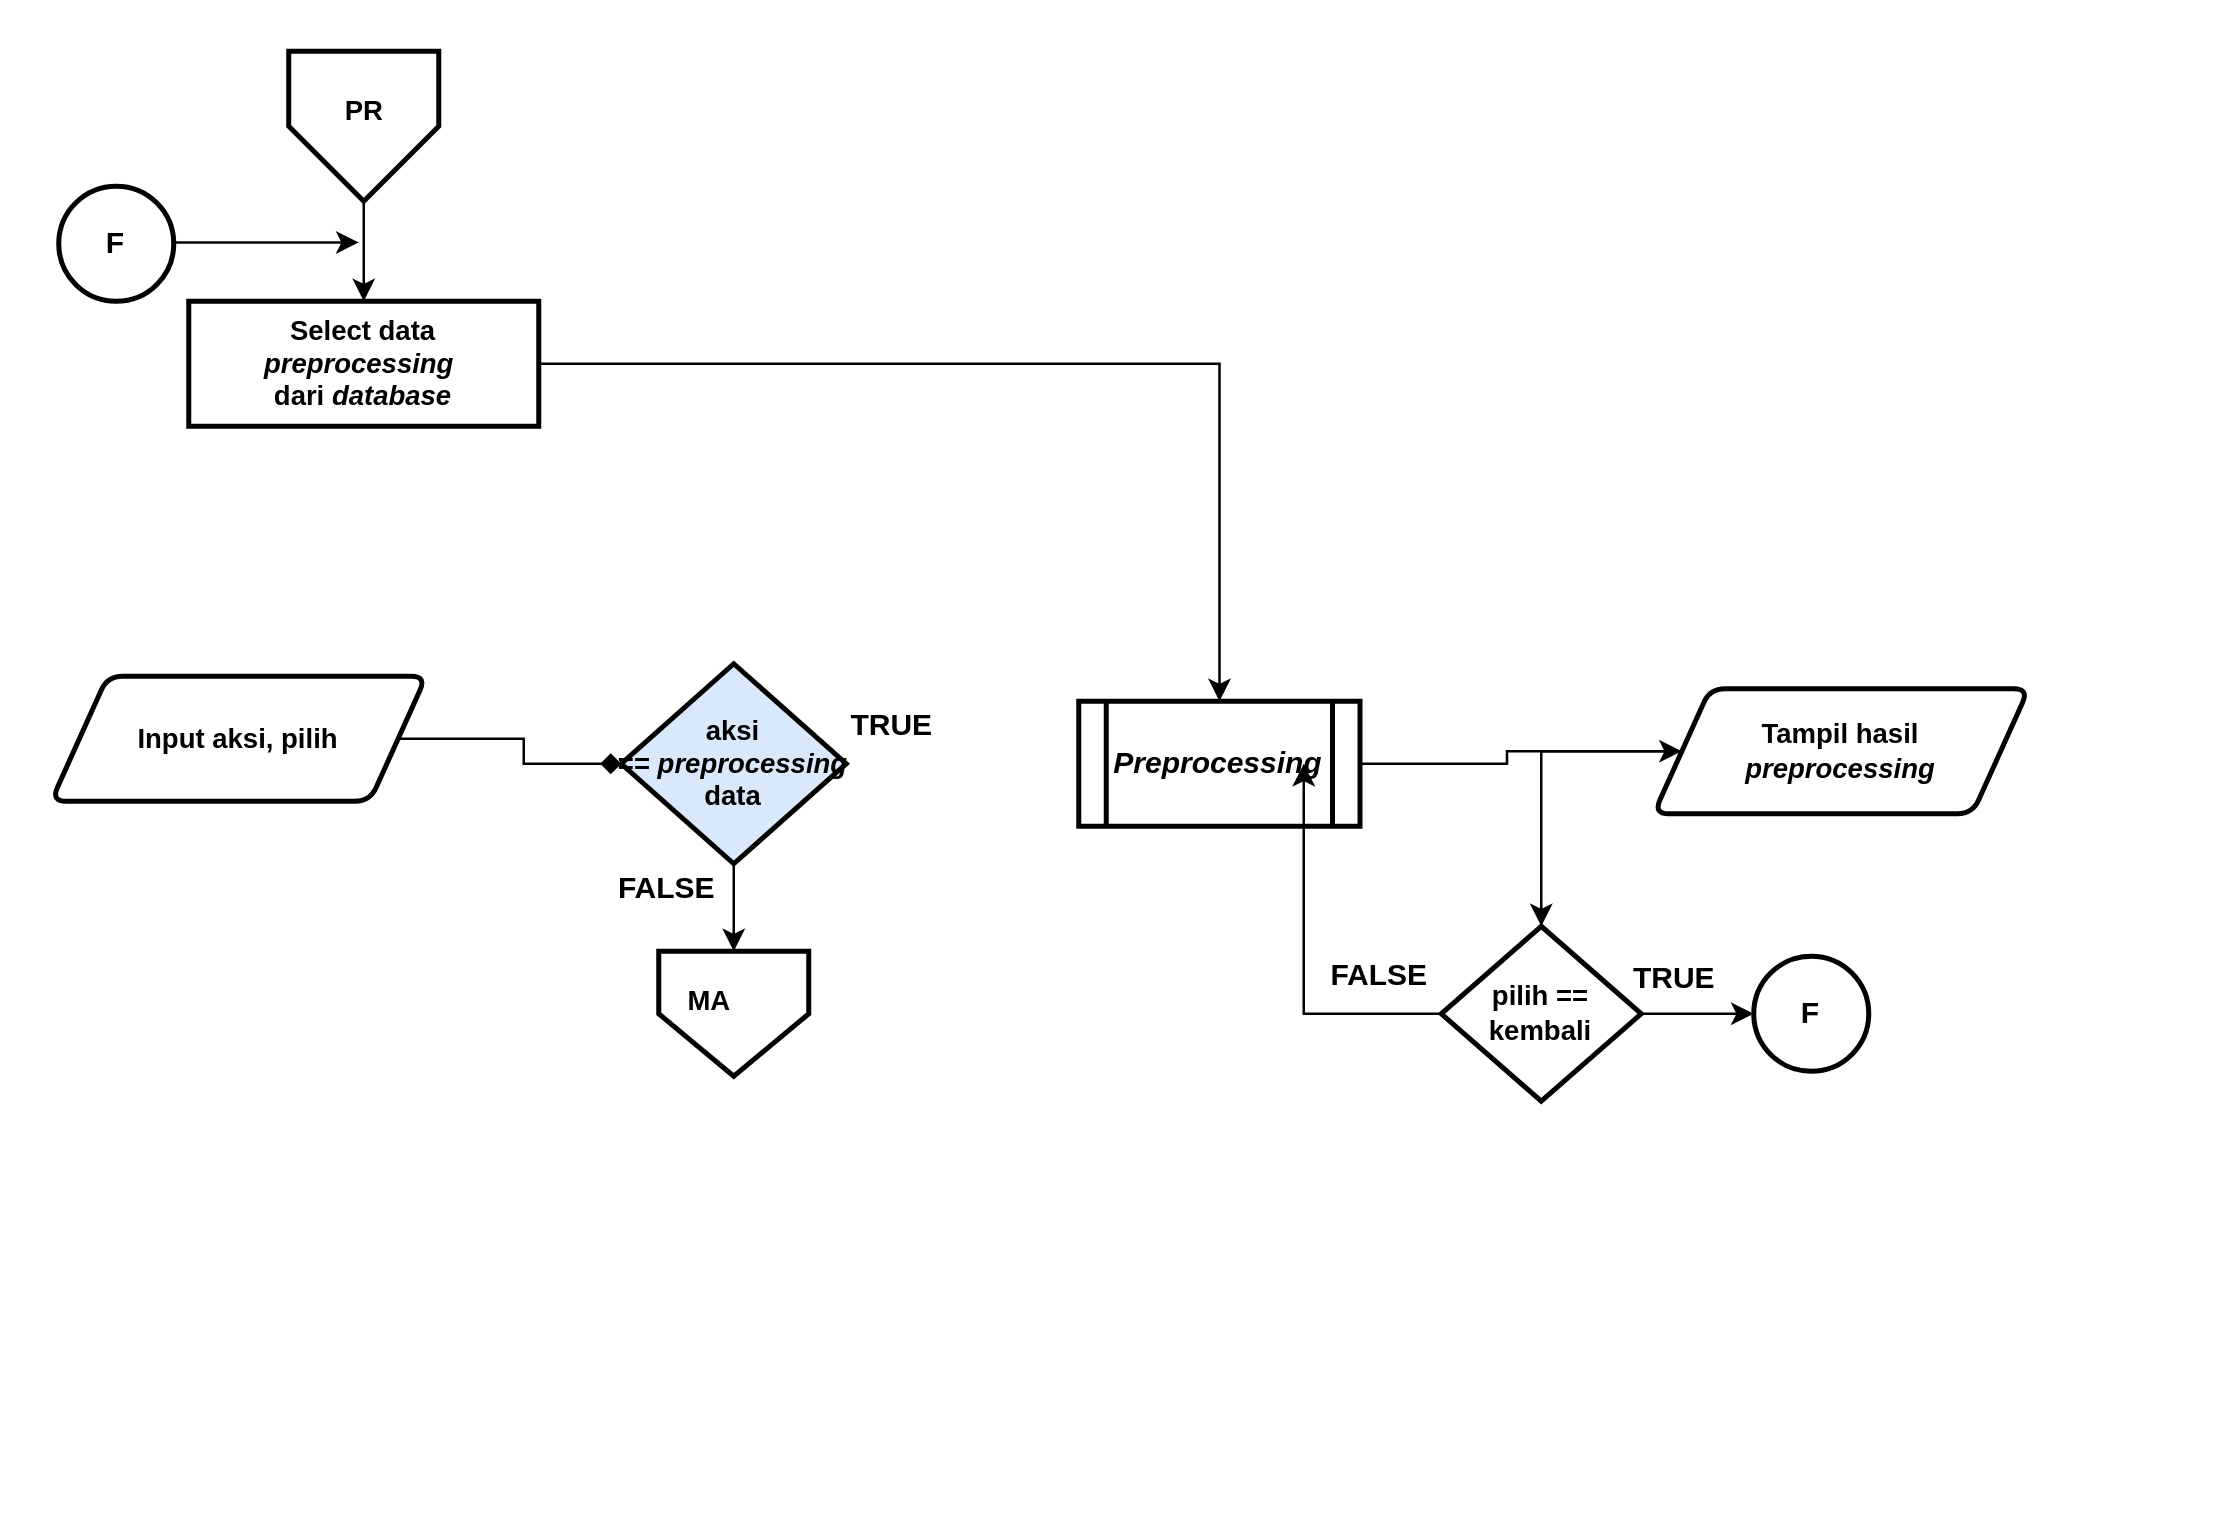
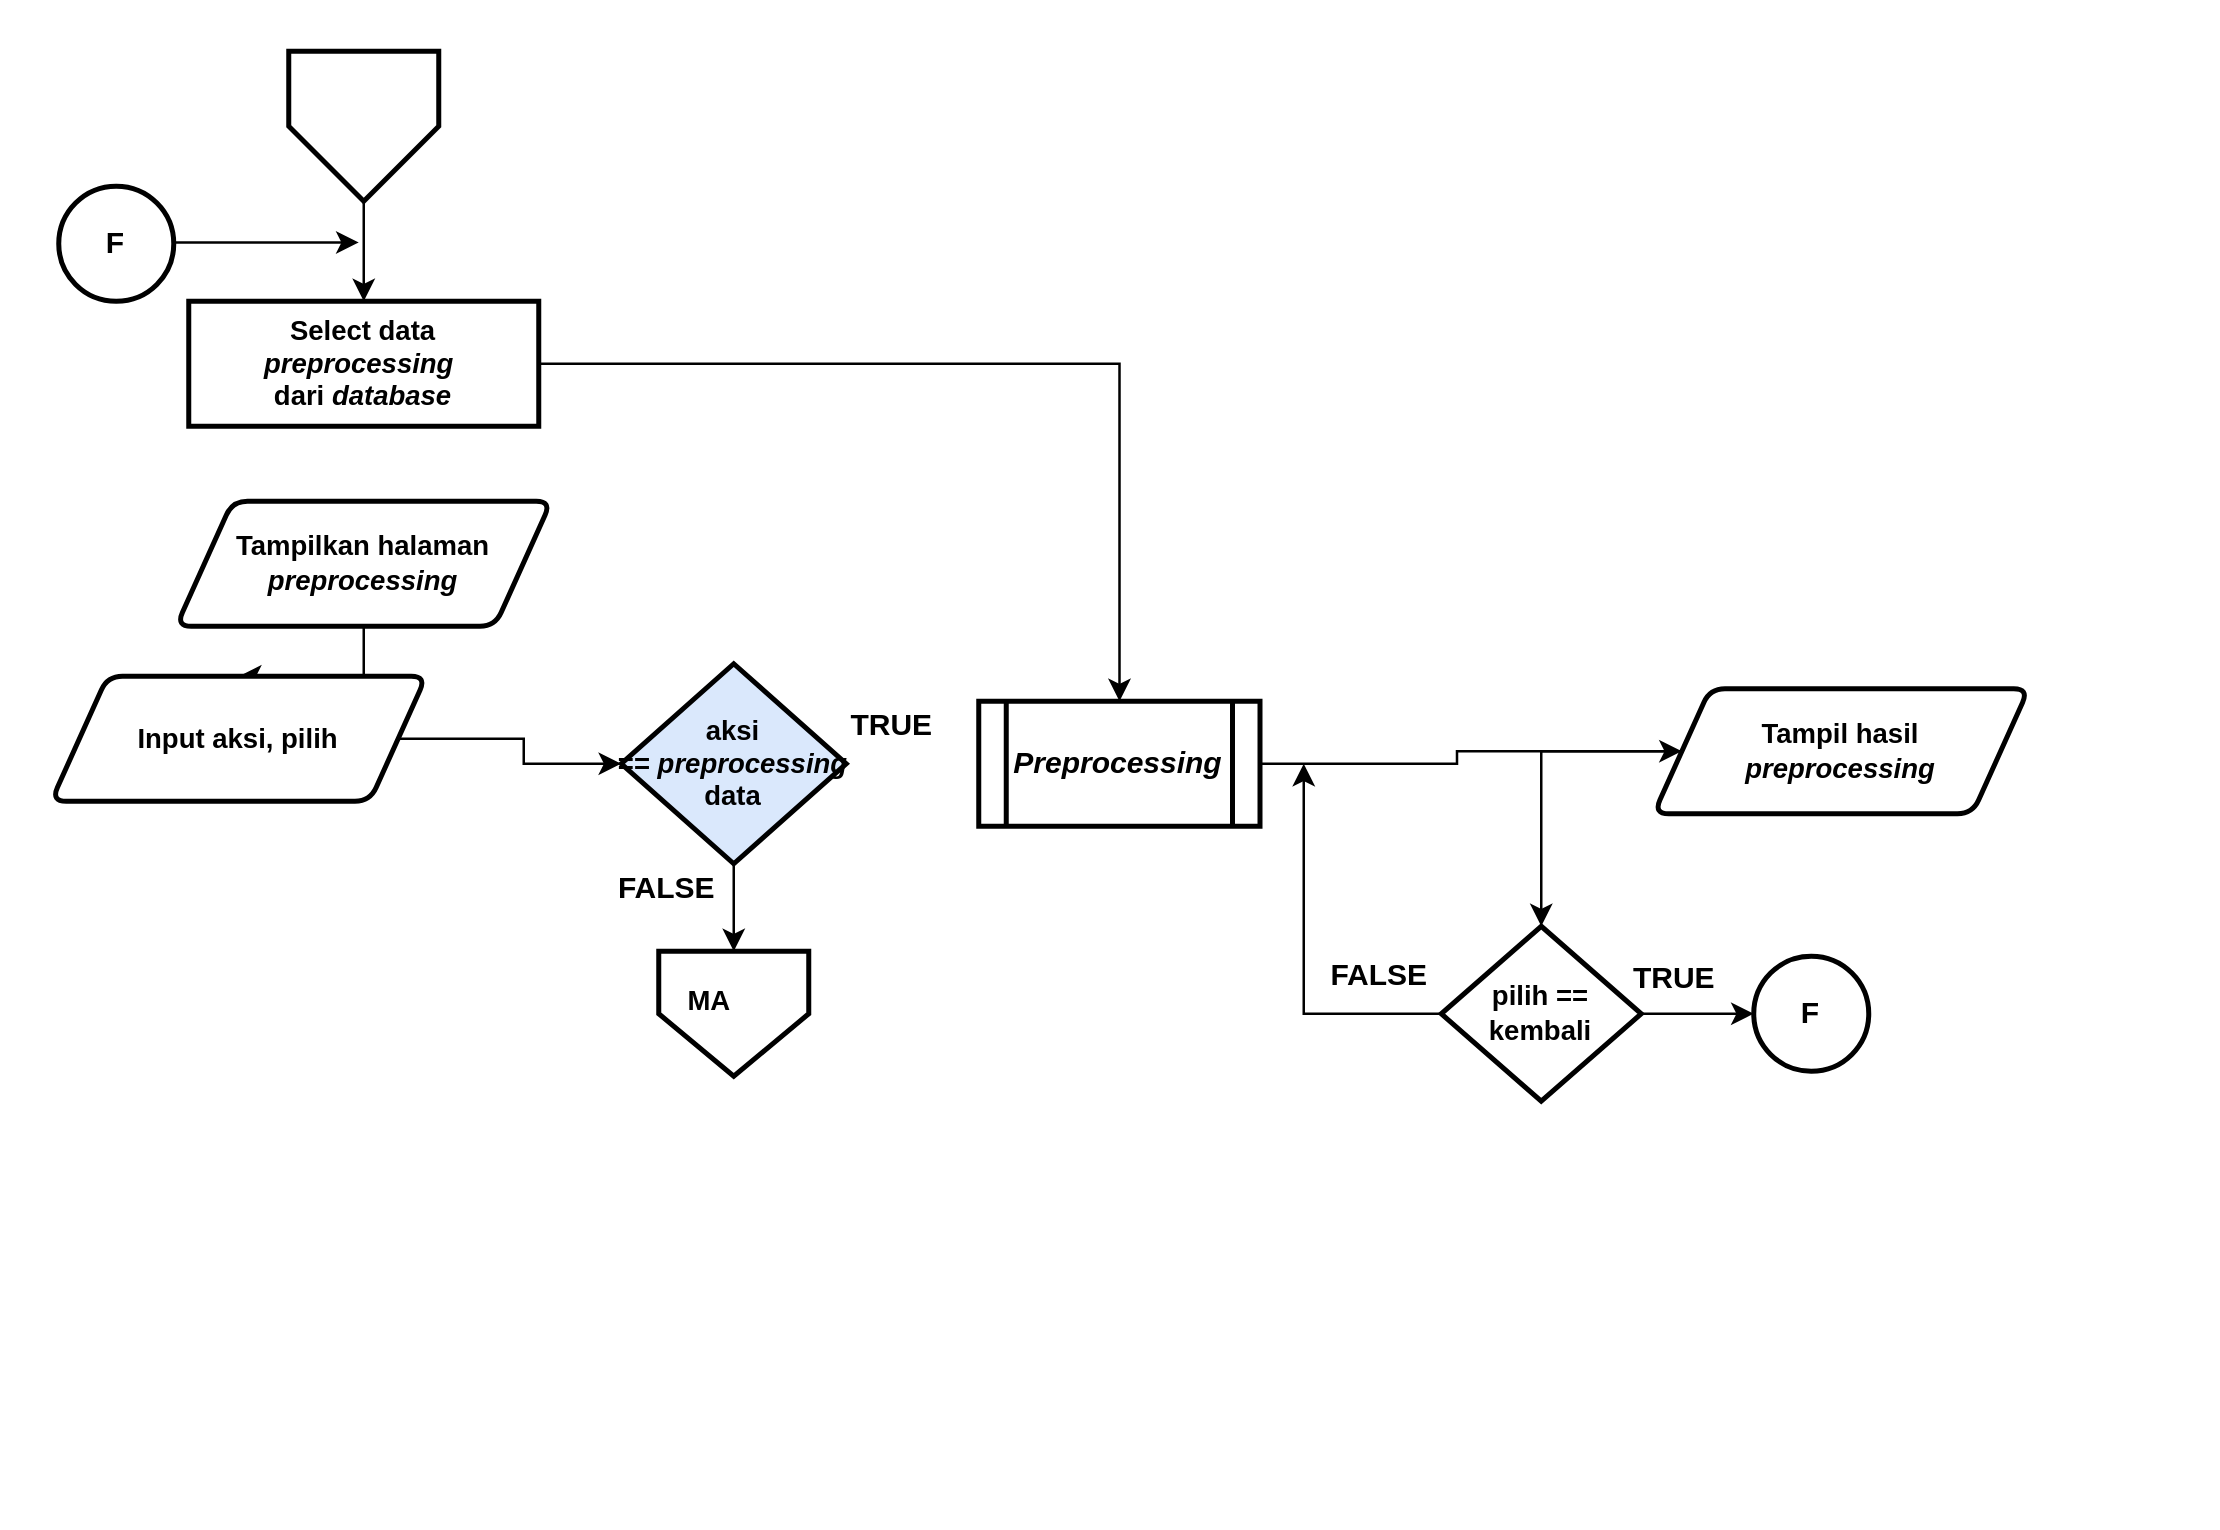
node "PR": removed
node "Tampilkan halaman preprocessing": added
edge "Tampilkan halaman preprocessing" -> "Input aksi, pilih": added
edge "Input aksi, pilih" -> "aksi == preprocessingdata": arrowhead diamond -> classic
node "Preprocessing": moved (1219, 764) -> (1119, 764)
